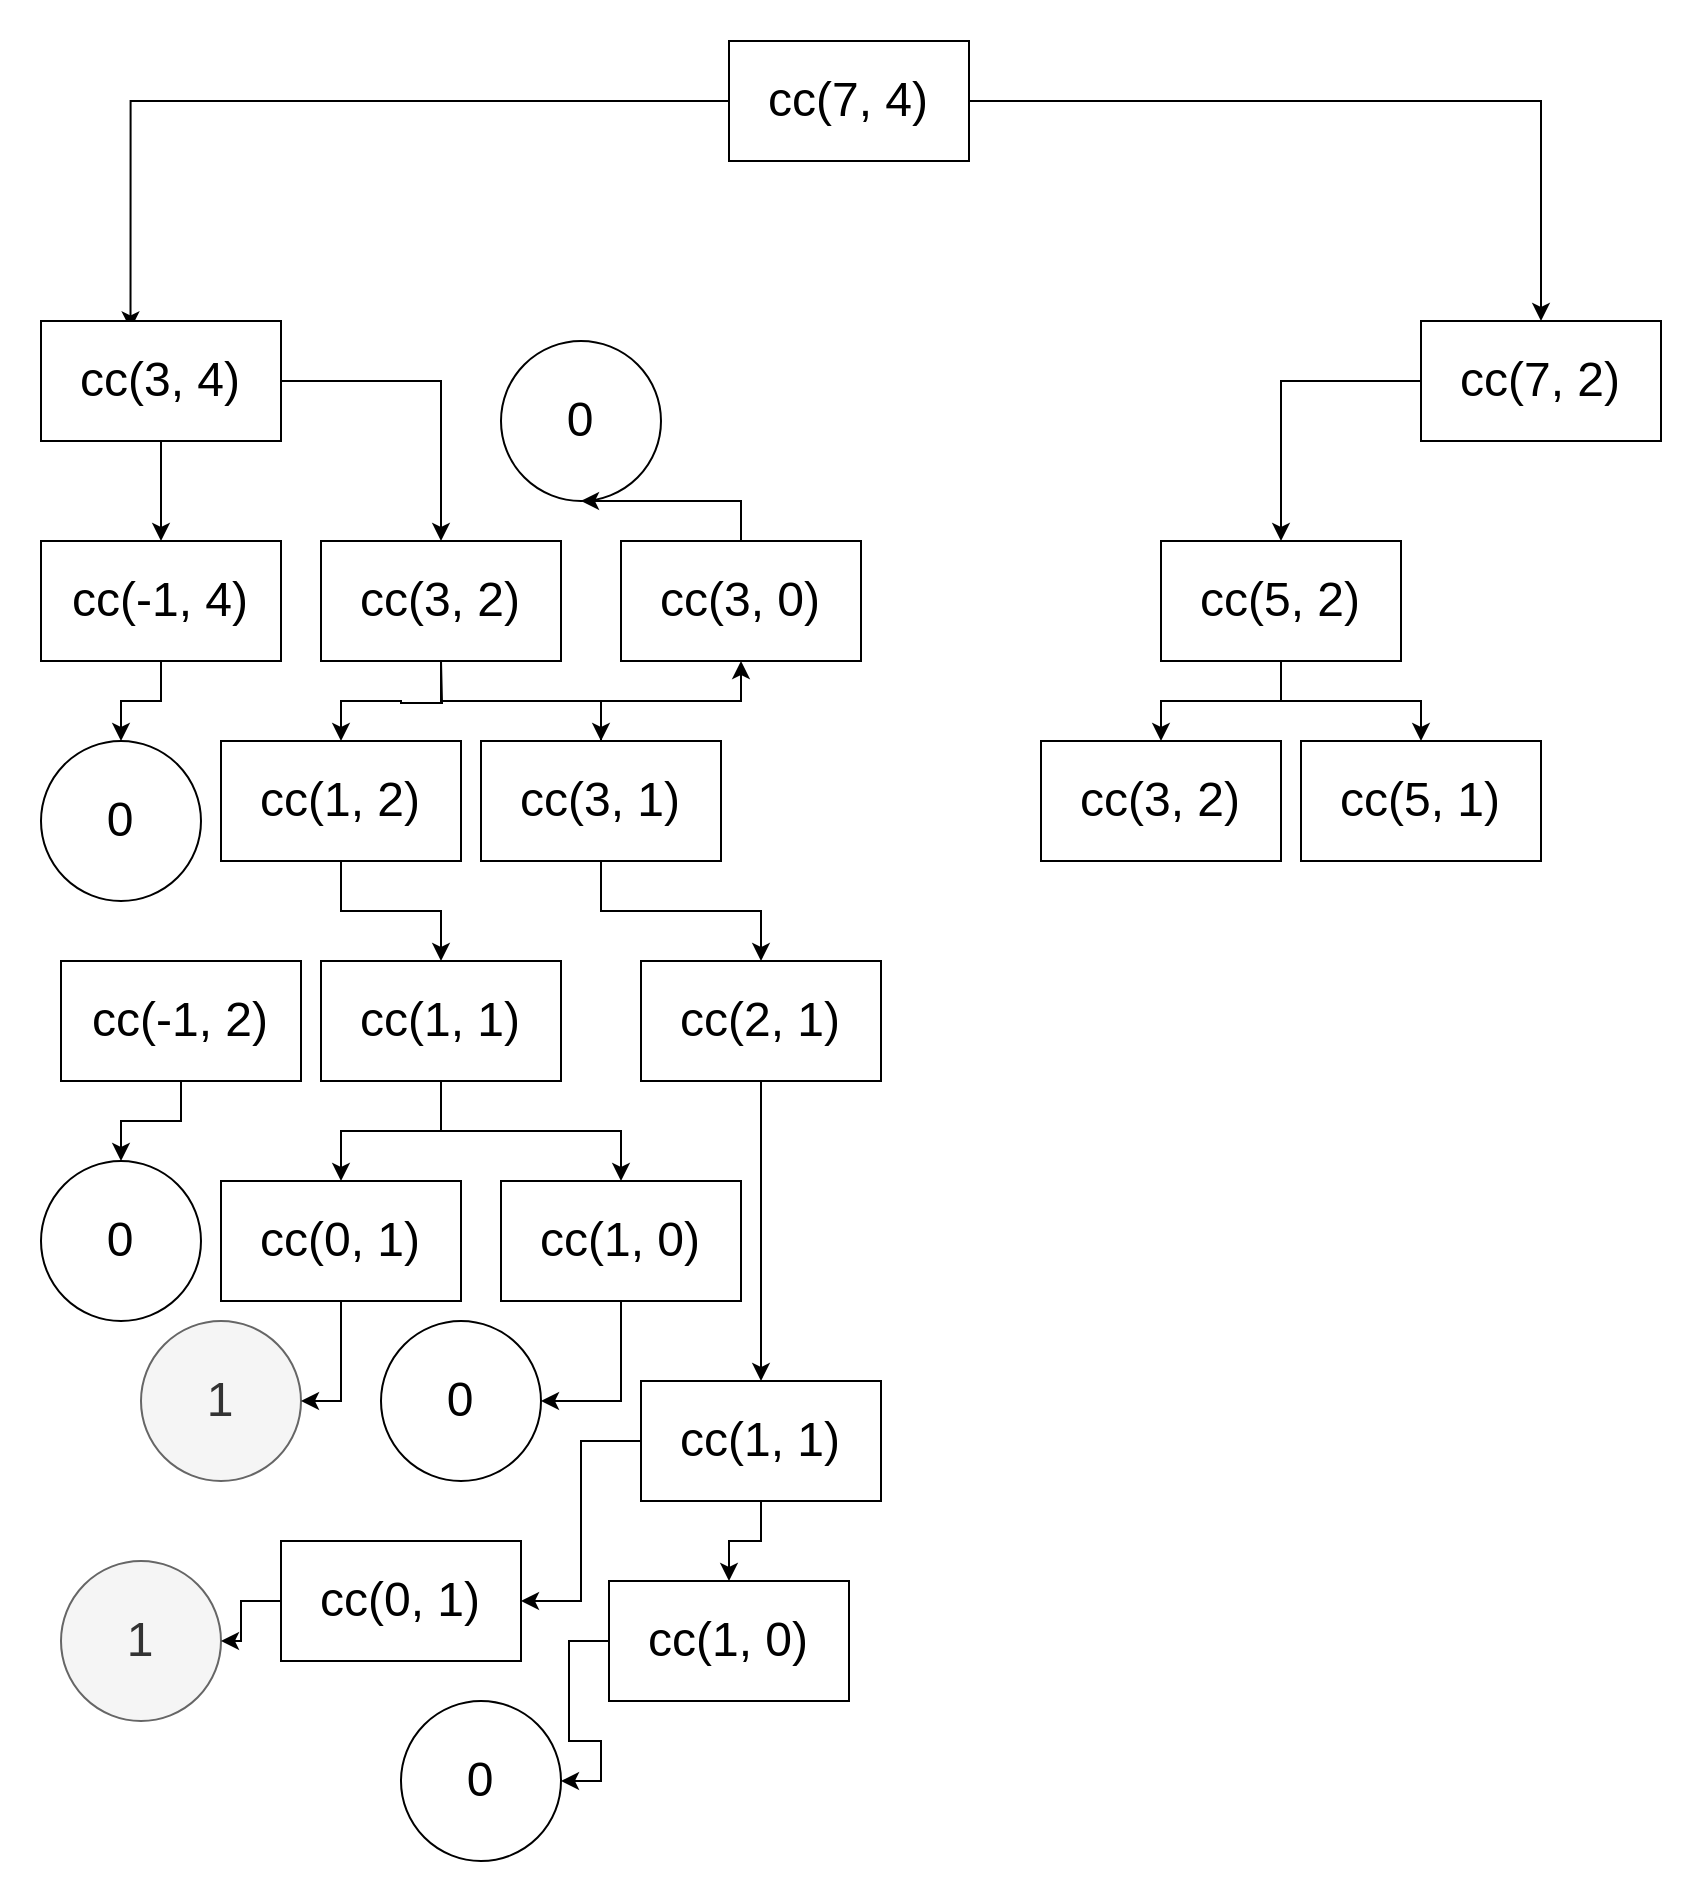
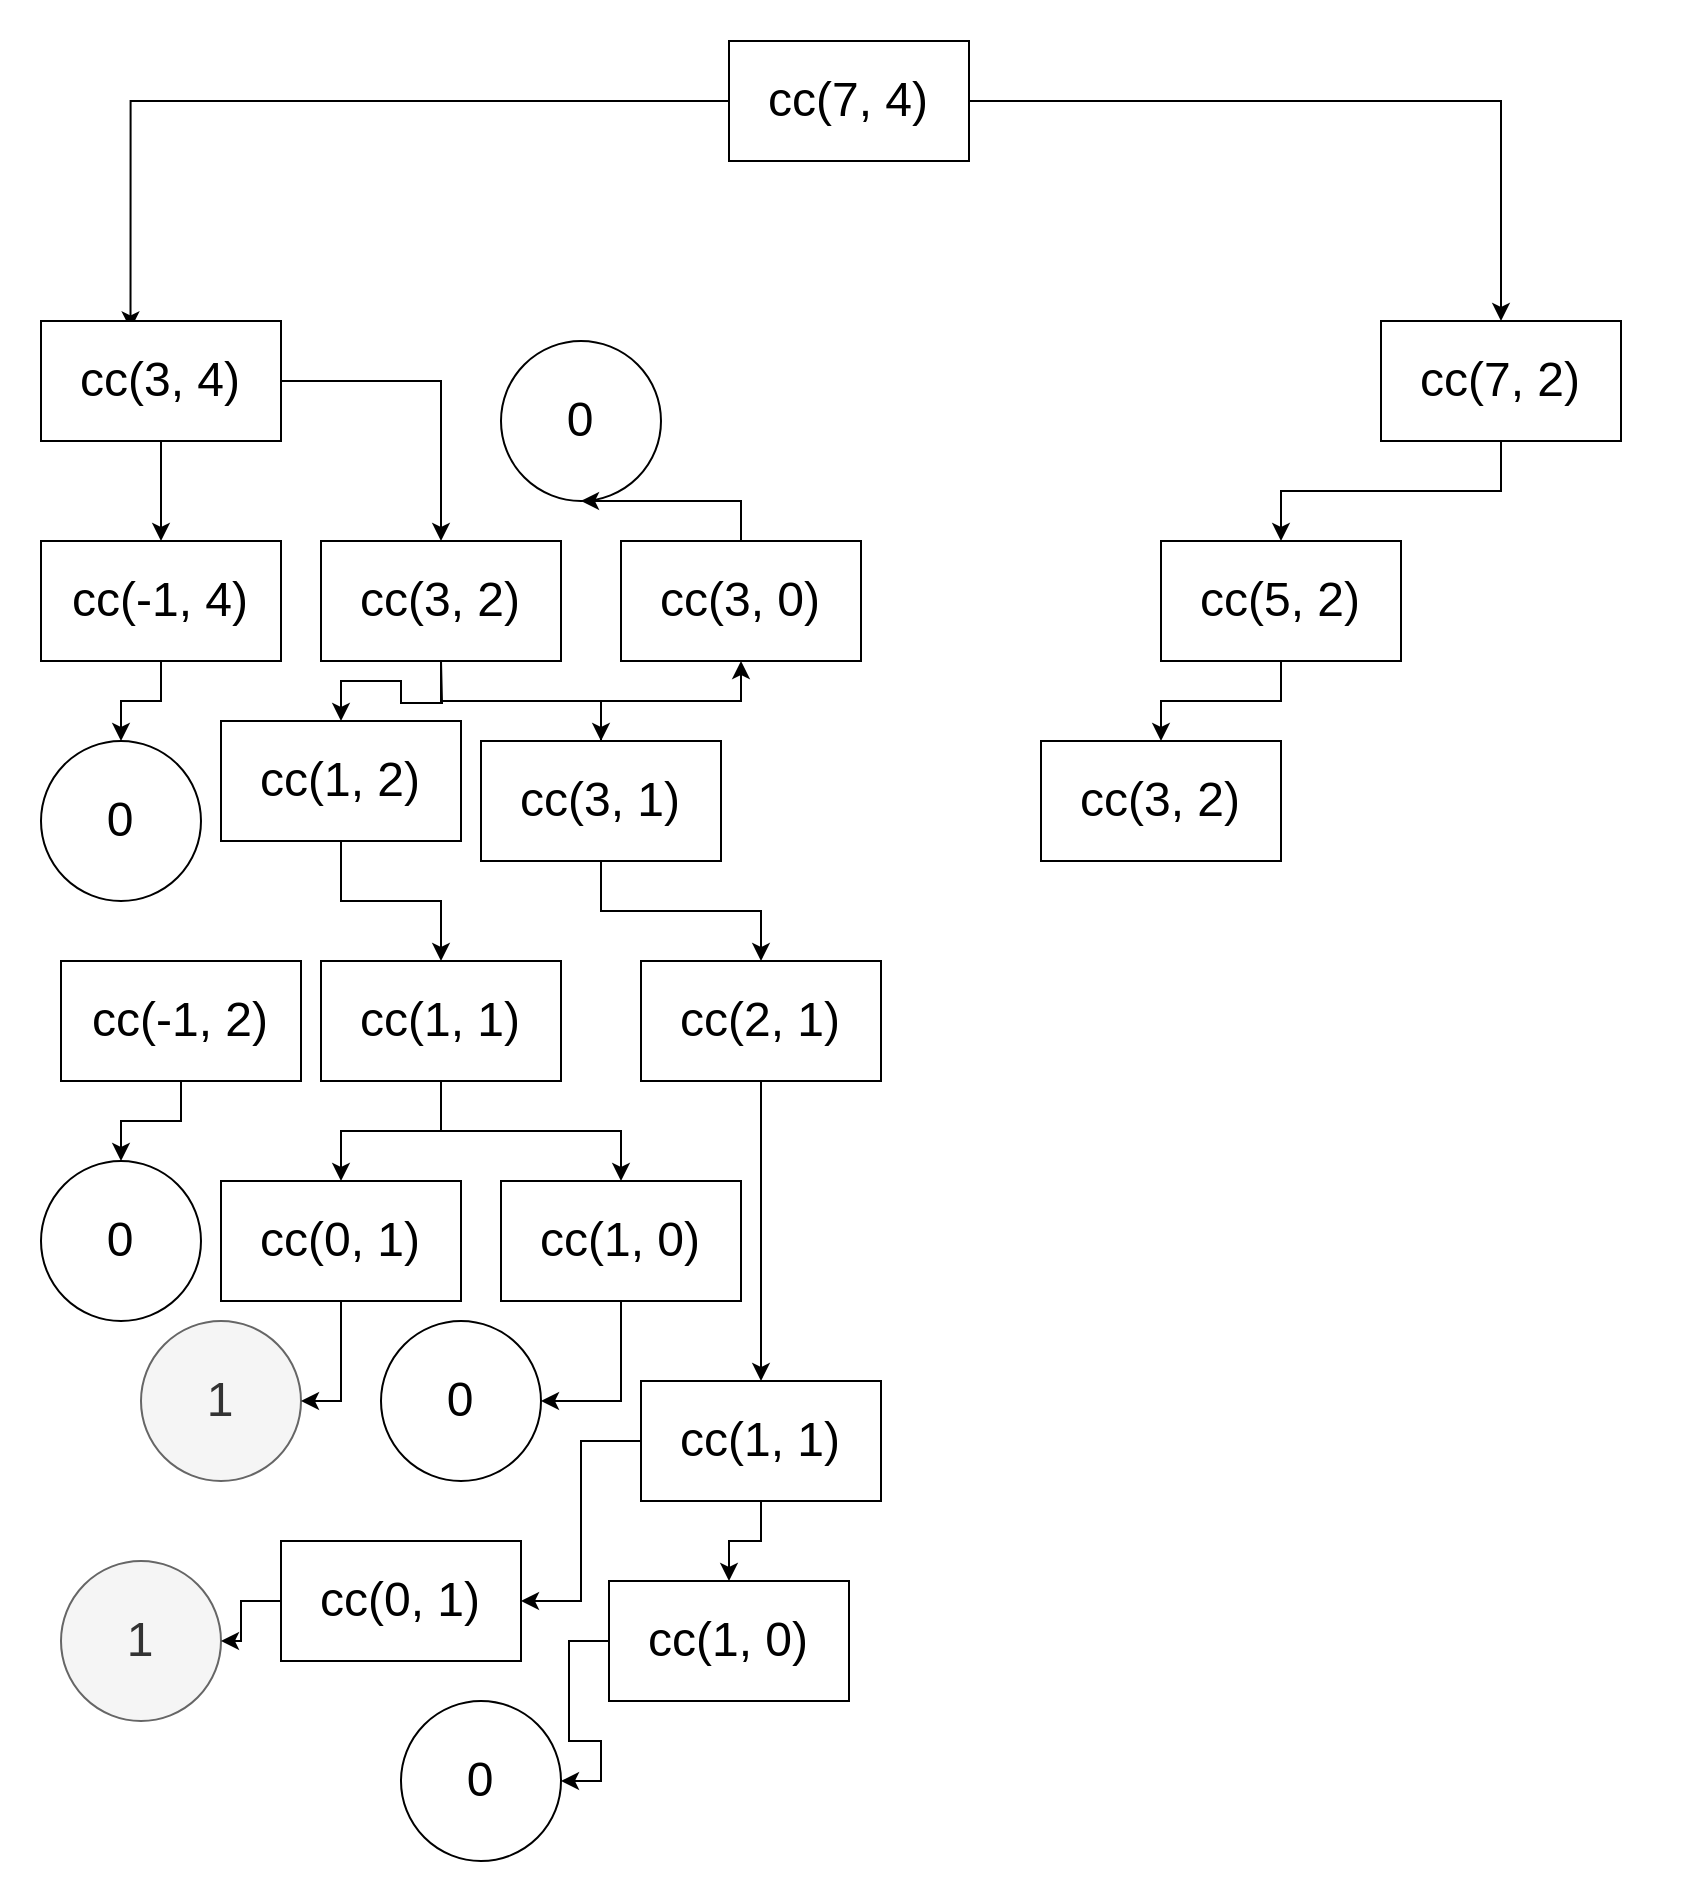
node "cc(7, 2)": moved (1541, 381) -> (1501, 381)
edge "cc(5, 2)" -> "cc(5, 1)": removed
node "cc(1, 2)": moved (341, 801) -> (341, 781)
node "cc(5, 1)": removed
